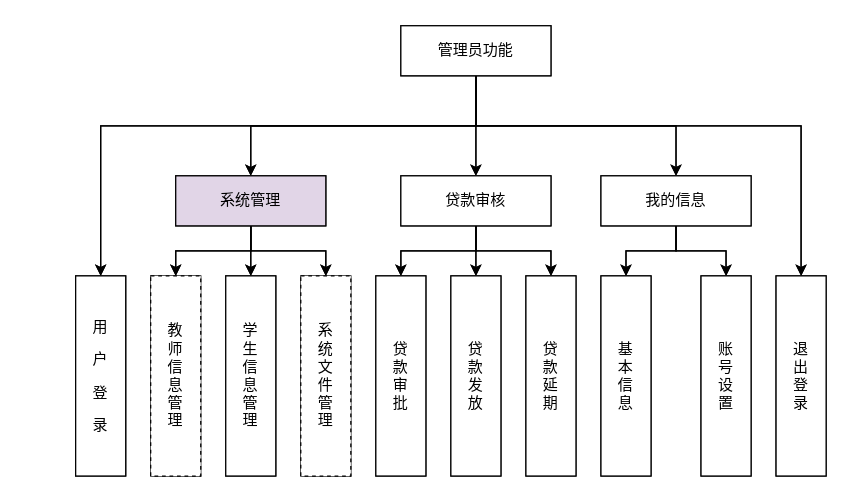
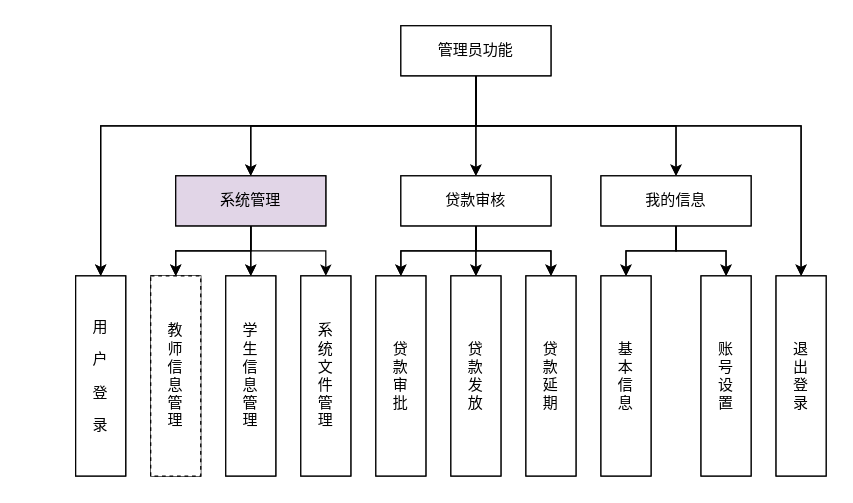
edge "系统管理" -> "系 统 文 件 管 理": removed
node "系 统 文 件 管 理": style dashed -> solid
